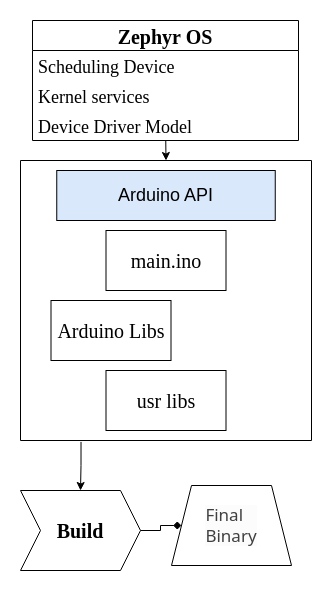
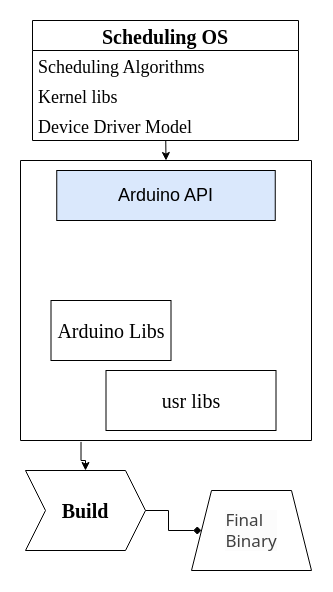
node "Zephyr OS": label "Zephyr OS" -> "Scheduling OS"
node "Scheduling Device": label "Scheduling Device" -> "Scheduling Algorithms"
node "Kernel services": label "Kernel services" -> "Kernel libs"
node "main.ino": removed
node "usr libs": size 120x60 -> 170x60
node "Final Binary": moved (232, 526) -> (252, 531)
node "Build": moved (81, 531) -> (86, 511)
